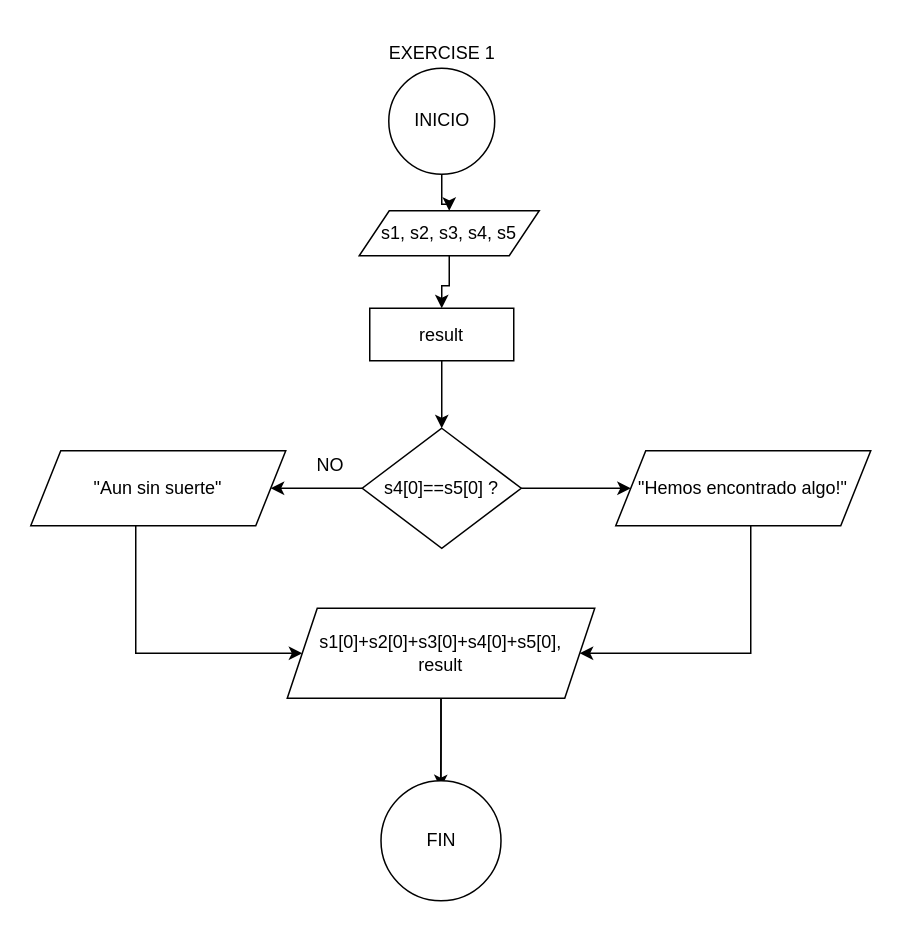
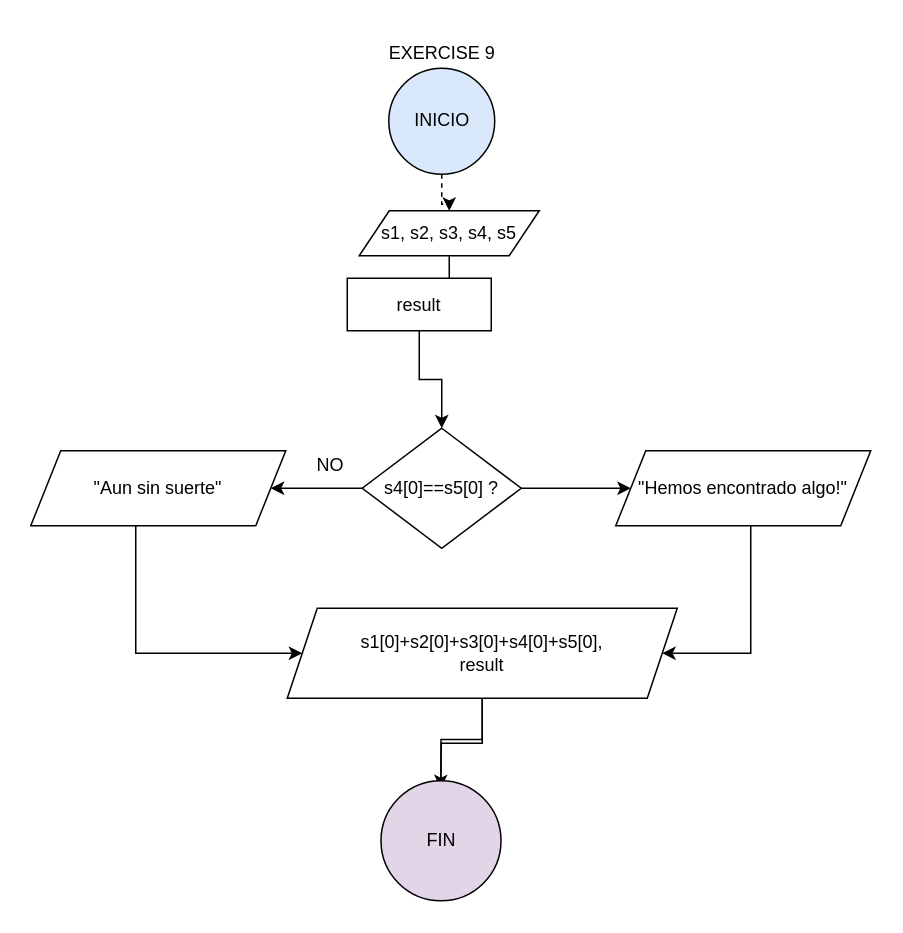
node "EXERCISE 1": label "EXERCISE 1" -> "EXERCISE 9"
node "INICIO": fillcolor #ffffff -> #dae8fc
edge "INICIO" -> "s1, s2, s3, s4, s5": style solid -> dashed
node "result": moved (442, 335) -> (419, 305)
node "s1[0]+s2[0]+s3[0]+s4[0]+s5[0], result": size 308x90 -> 390x90
node "FIN": fillcolor #ffffff -> #e1d5e7
